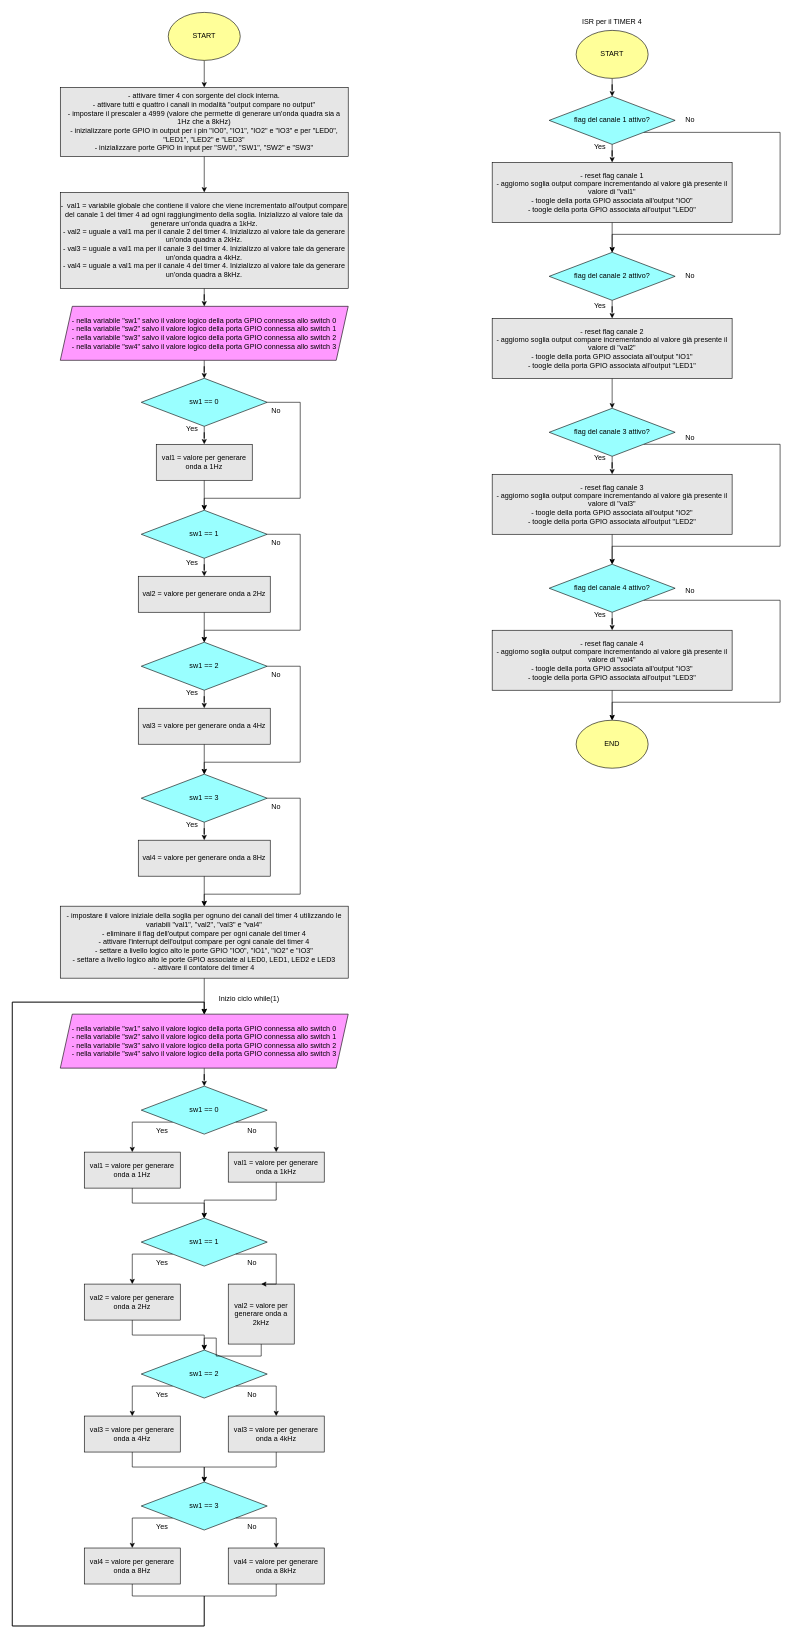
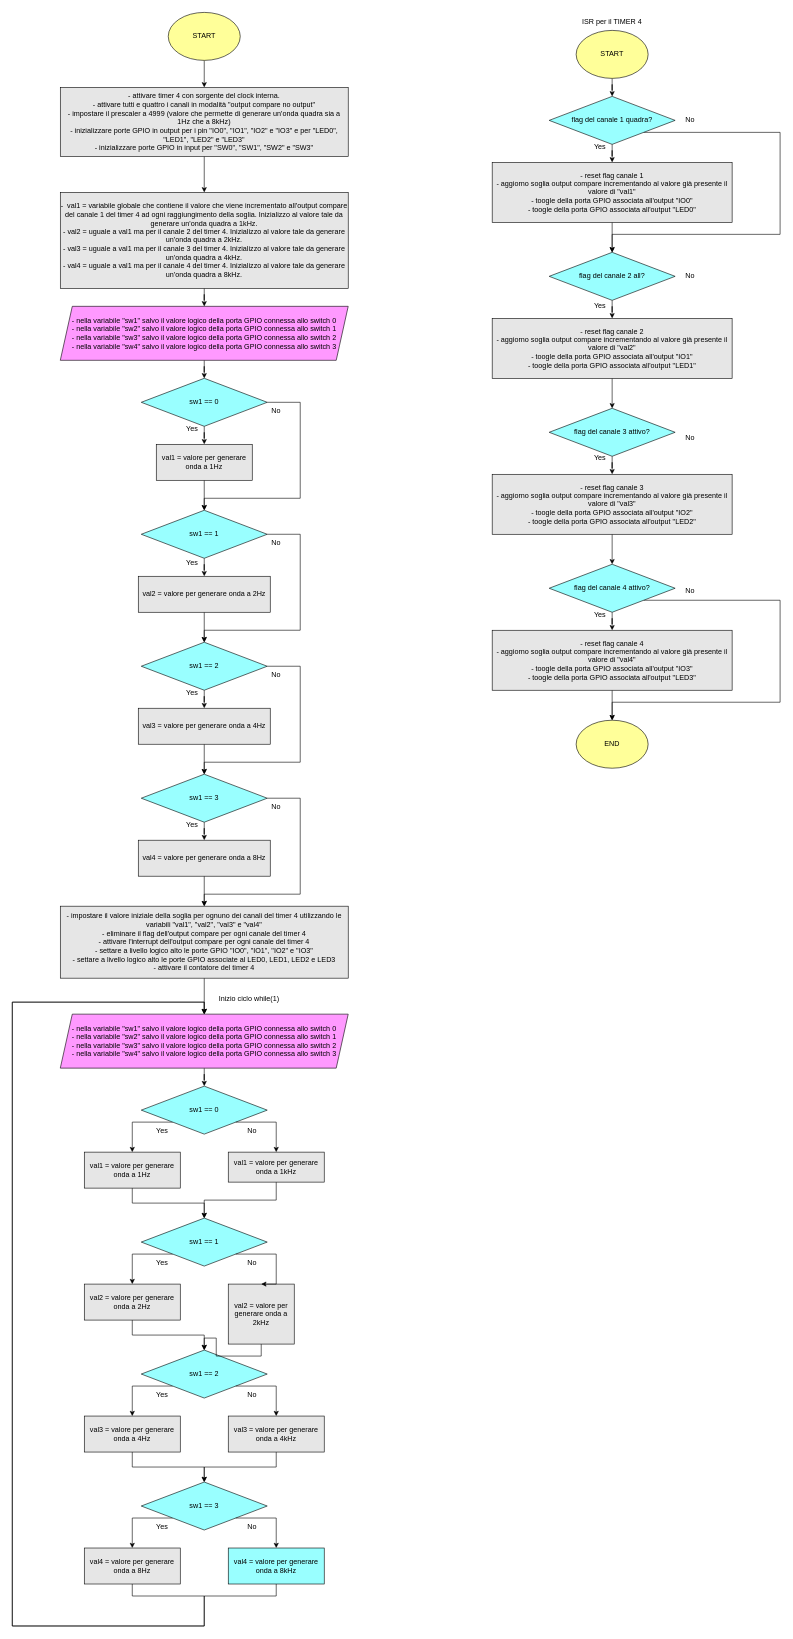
node "flag del canale 1 attivo?": label "flag del canale 1 attivo?" -> "flag del canale 1 quadra?"
node "flag del canale 2 attivo?": label "flag del canale 2 attivo?" -> "flag del canale 2 all?"
edge "flag del canale 3 attivo?" -> "flag del canale 4 attivo?": removed
node "val4 = valore per generare onda a 8kHz": fillcolor #e6e6e6 -> #99ffff
